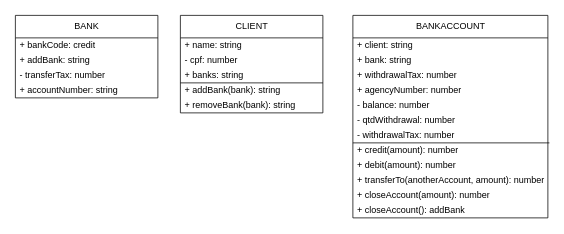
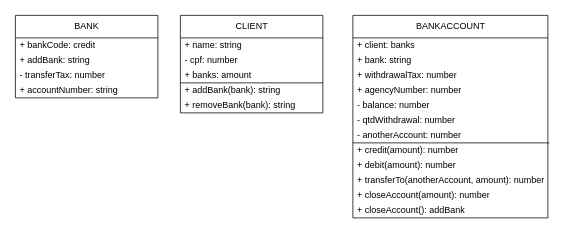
node "+ client: string": label "+ client: string" -> "+ client: banks"
node "+ banks: string": label "+ banks: string" -> "+ banks: amount"
node "- withdrawalTax: number": label "- withdrawalTax: number" -> "- anotherAccount: number"
